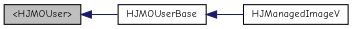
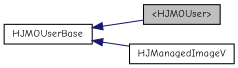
edge "HJMOUserBase" -> "<HJMOUser>": reversed
